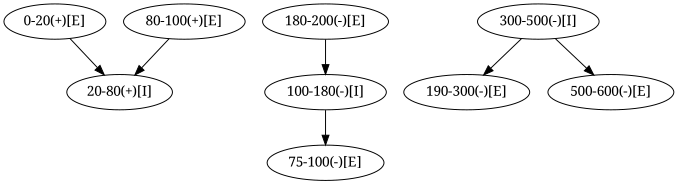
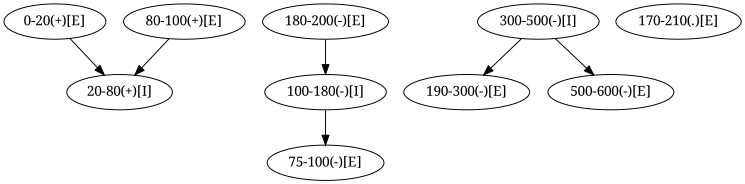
node "170-210(.)[E]": added
